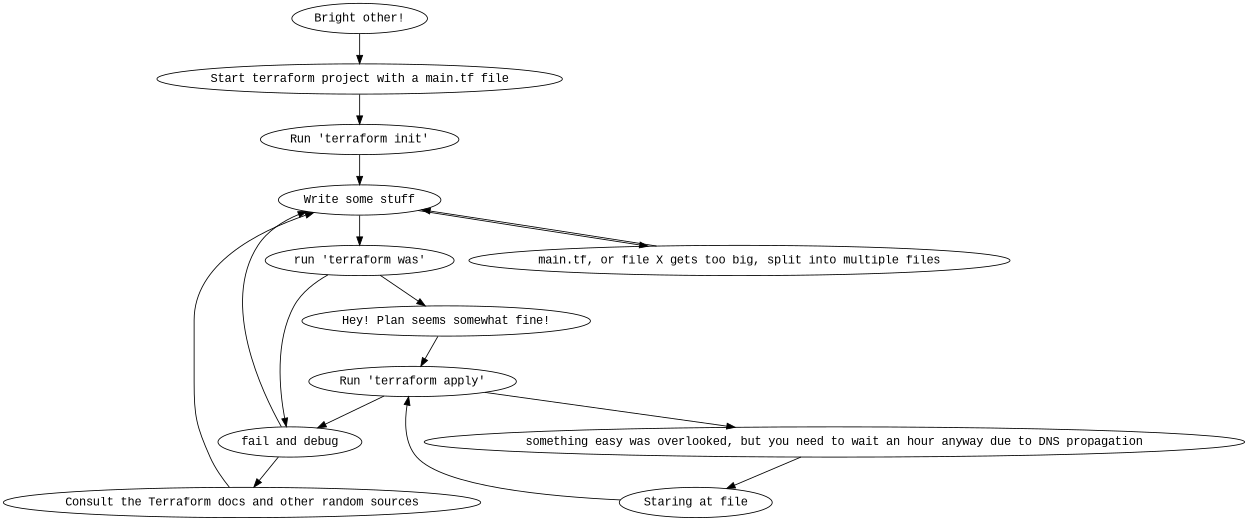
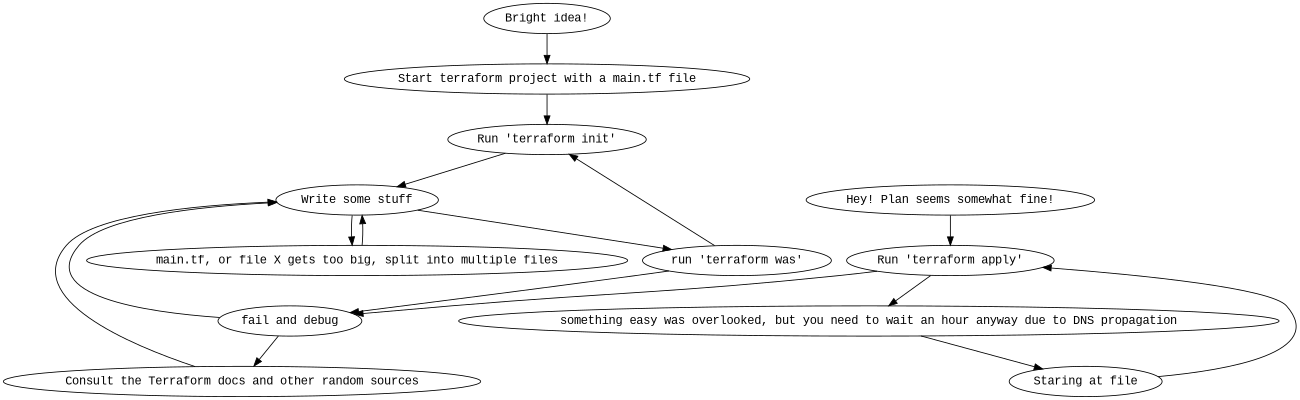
node "Bright other!": label "Bright other!" -> "Bright idea!"
edge "run 'terraform was'" -> "Hey! Plan seems somewhat fine!": now "run 'terraform was'" -> "Run 'terraform init'"
